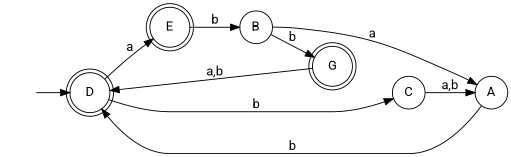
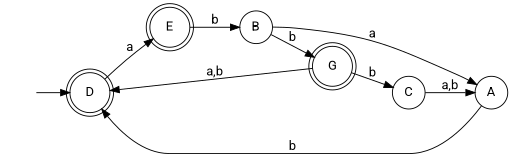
edge "D" -> "C": now "G" -> "C"
